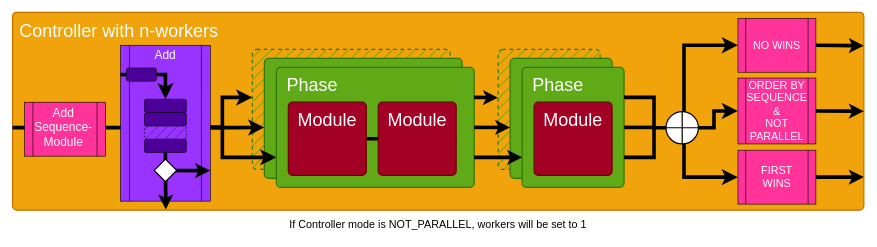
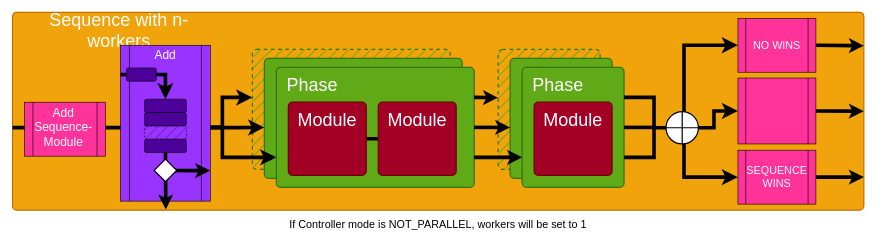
node "Controller with n-workers": label "Controller with n-workers" -> "Sequence with n-workers"
node "ORDER BY SEQUENCE & NOT PARALLEL": removed
node "FIRST WINS": label "FIRST WINS" -> "SEQUENCE WINS"
